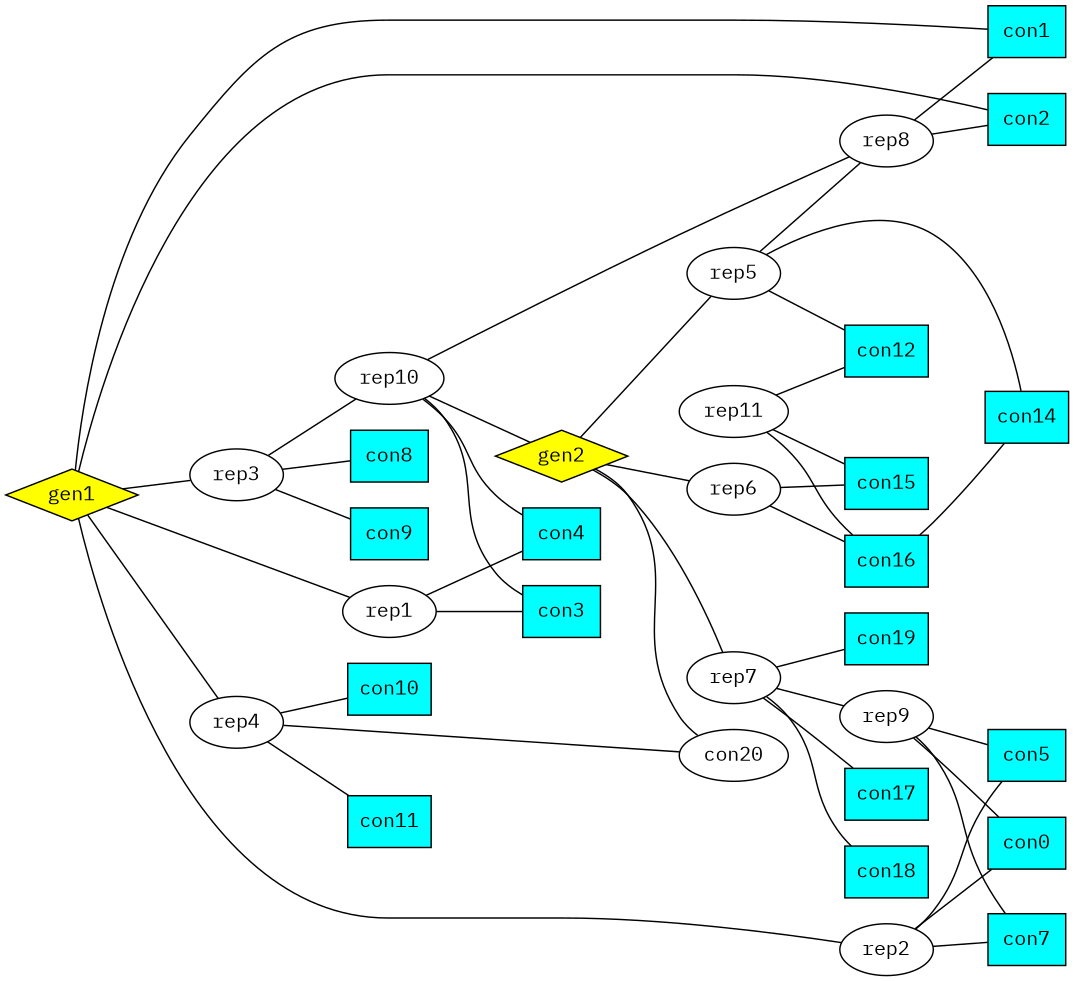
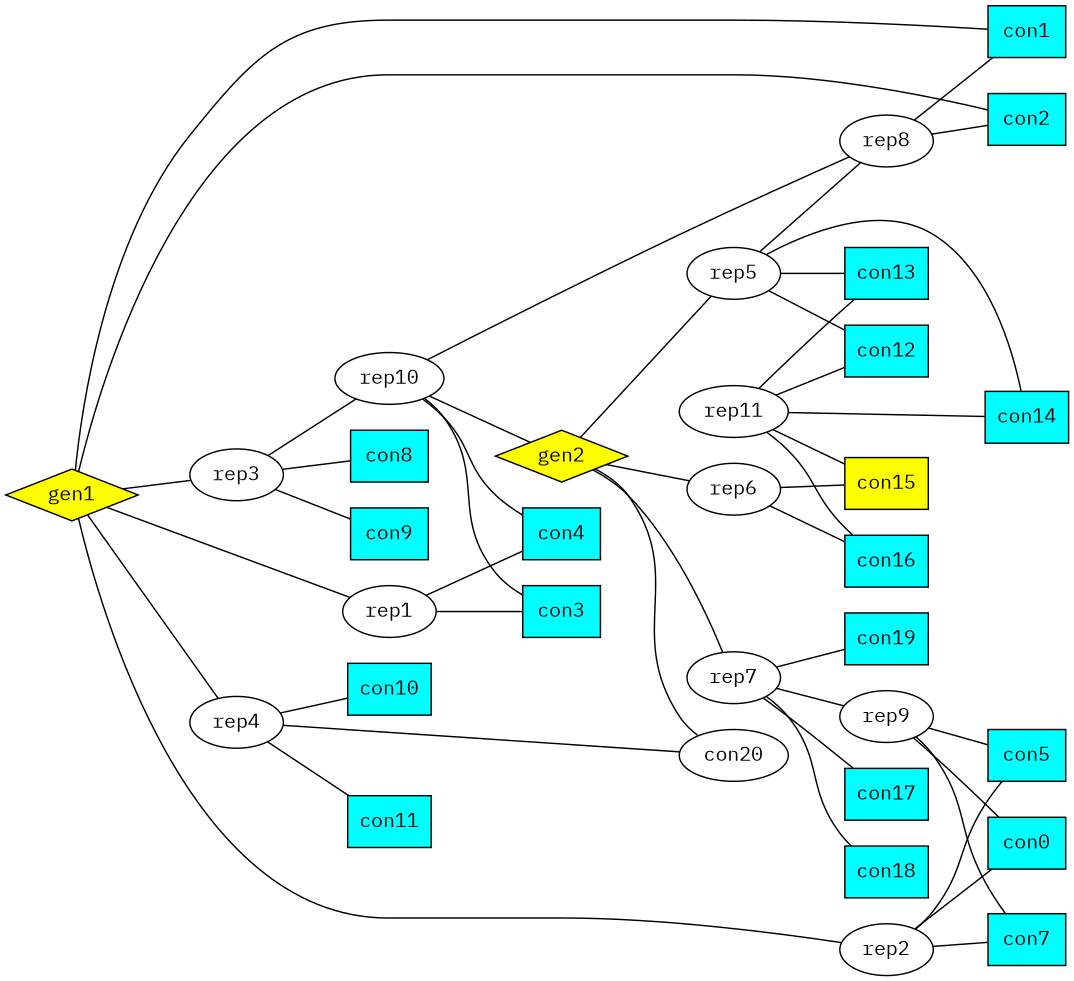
node "con13": added
node "con15": fillcolor cyan -> yellow
edge "con14" -- "con16": now "con14" -- "rep11"
